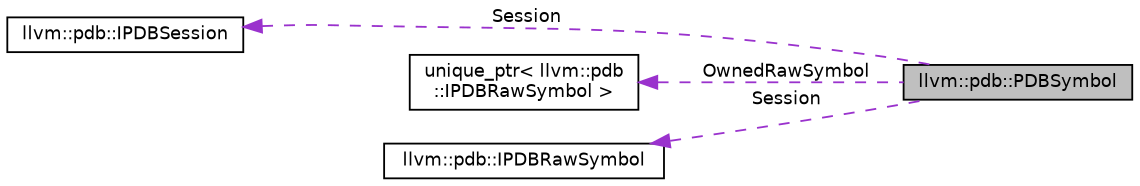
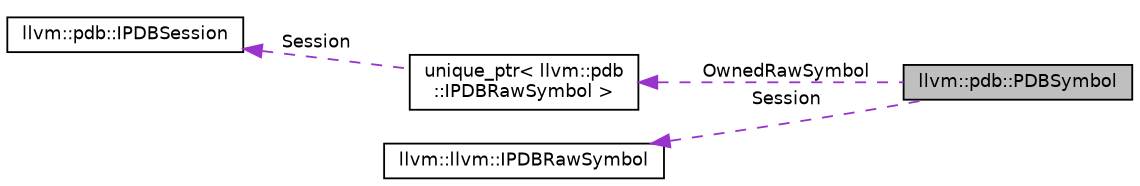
edge "llvm::pdb::PDBSymbol" -> "llvm::pdb::IPDBSession": now "unique_ptr< llvm::pdb ::IPDBRawSymbol >" -> "llvm::pdb::IPDBSession"
node "llvm::pdb::IPDBRawSymbol": label "llvm::pdb::IPDBRawSymbol" -> "llvm::llvm::IPDBRawSymbol"
